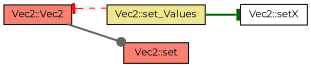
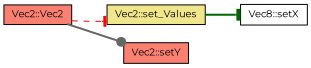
edge "Vec2::set_Values" -> "Vec2::Vec2": reversed
node "Vec2::setX": label "Vec2::setX" -> "Vec8::setX"
node "Vec2::set": label "Vec2::set" -> "Vec2::setY"
